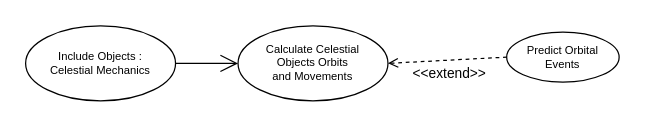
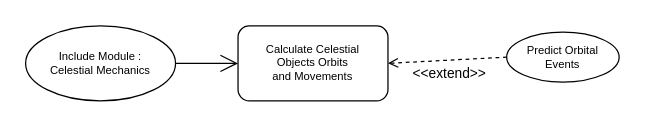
node "Include Objects : Celestial Mechanics": label "Include Objects : Celestial Mechanics" -> "Include Module : Celestial Mechanics"
node "Calculate Celestial Objects Orbits and Movements": shape ellipse -> rounded rectangle
